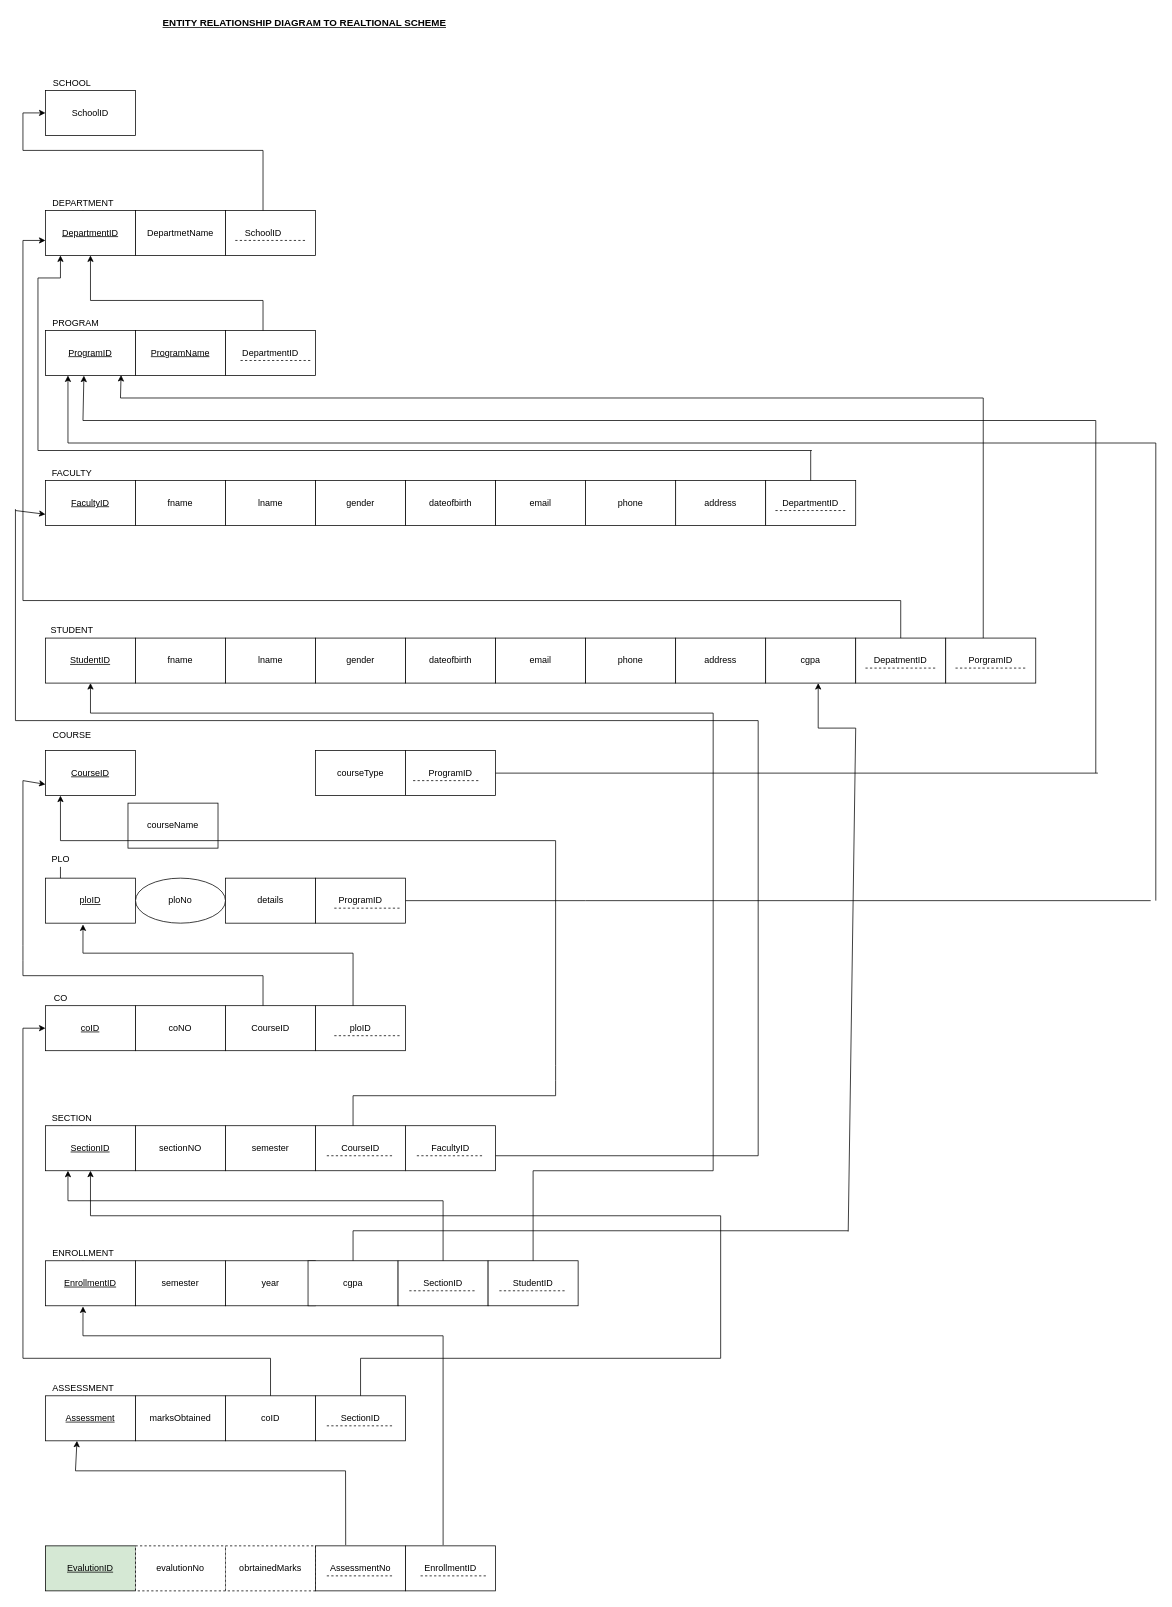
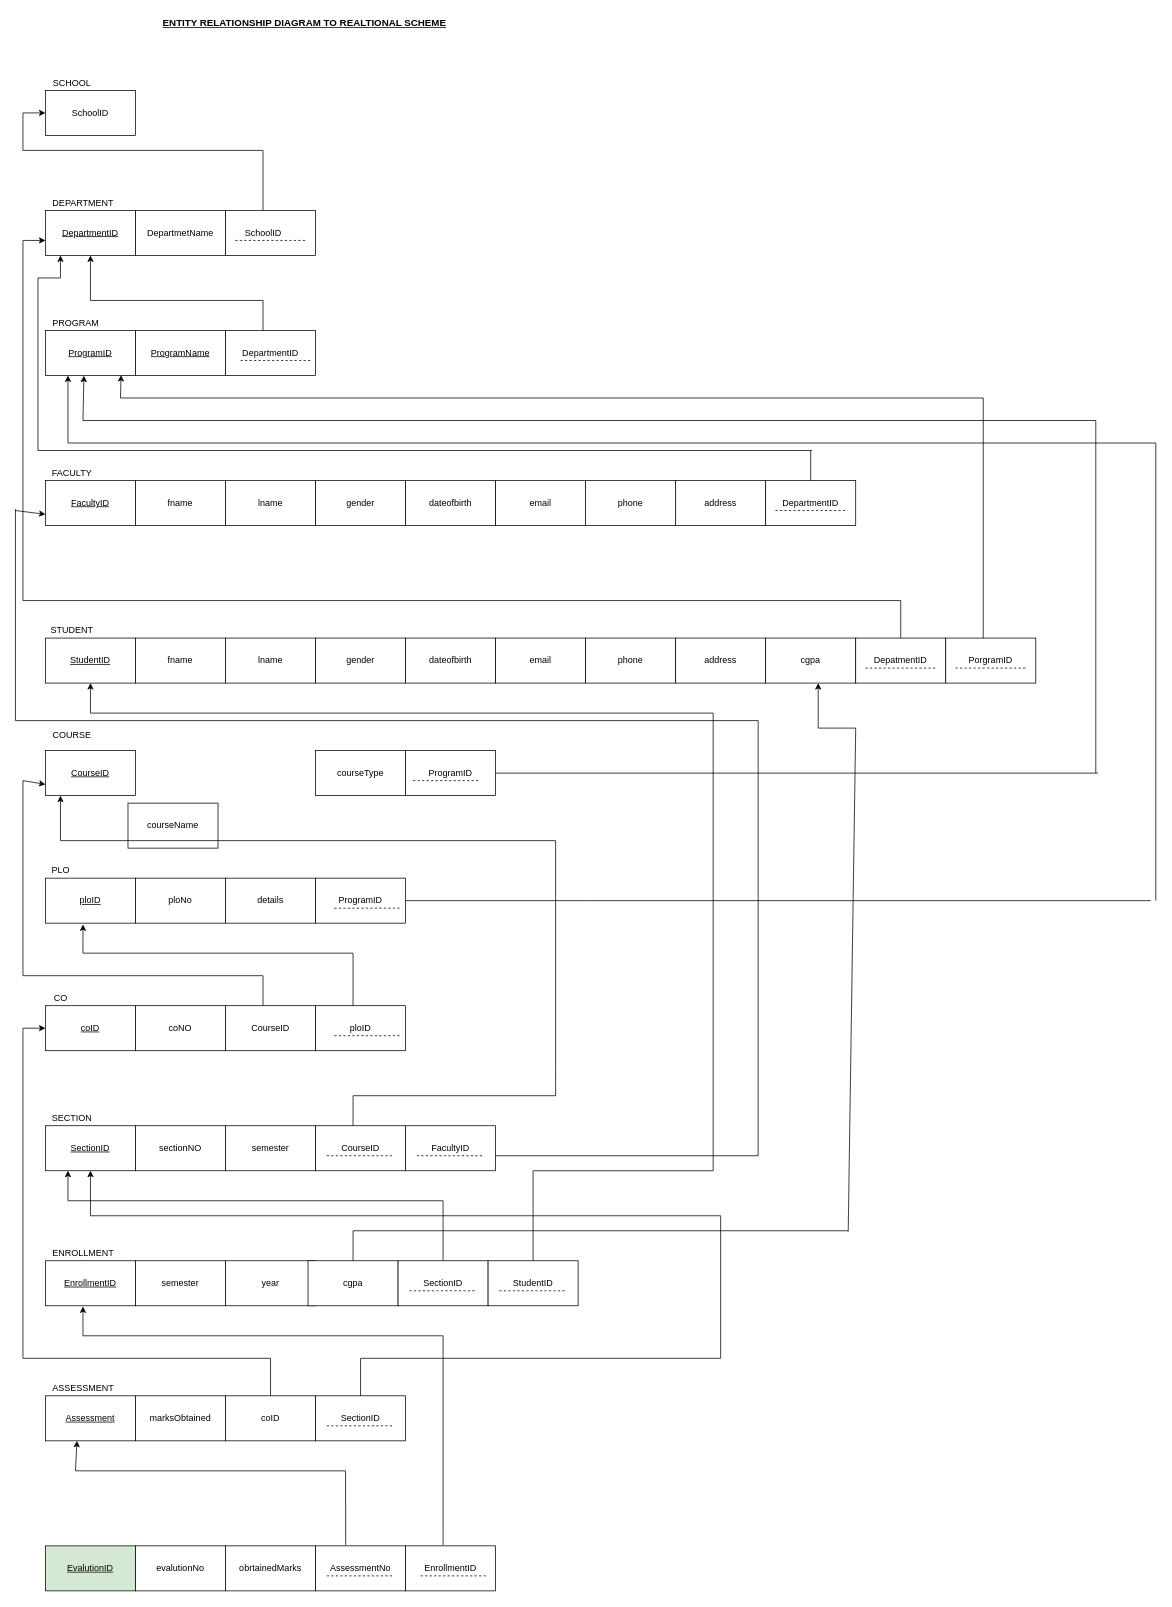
node "PLO": moved (60, 859) -> (60, 870)
node "ploNo": shape ellipse -> rectangle
node "evalutionNo": style dashed -> solid
node "obrtainedMarks": style dashed -> solid
